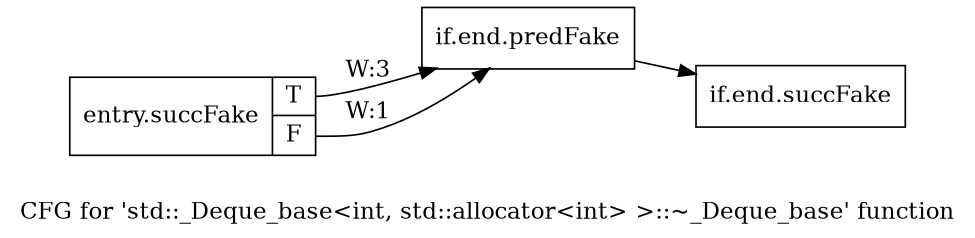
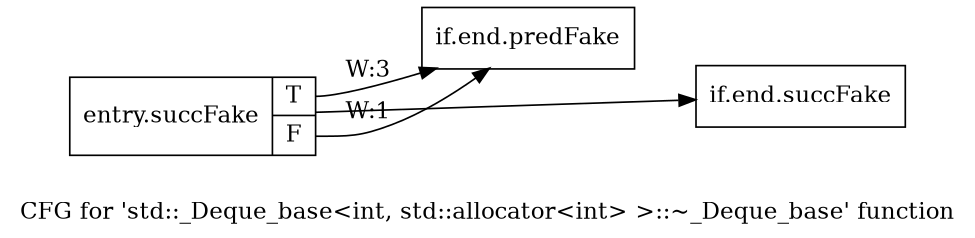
edge "if.end.predFake" -> "if.end.succFake": now "entry.succFake" -> "if.end.succFake"
